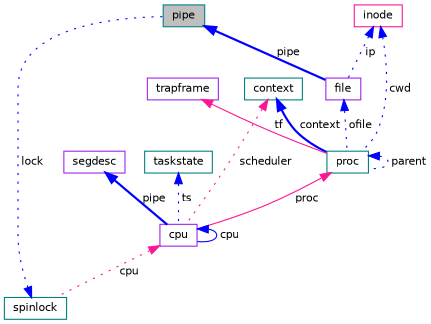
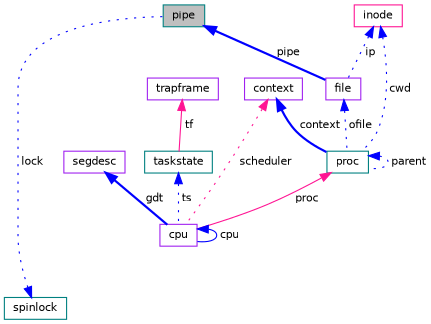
node "context": color teal -> purple
edge "proc" -> "trapframe": now "taskstate" -> "trapframe"
edge "cpu" -> "segdesc": label " pipe" -> " gdt"
edge "spinlock" -> "cpu": removed, label "cpu"
